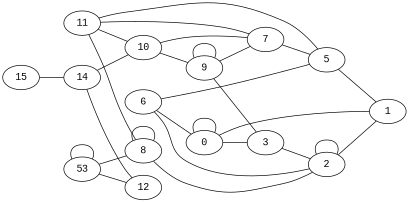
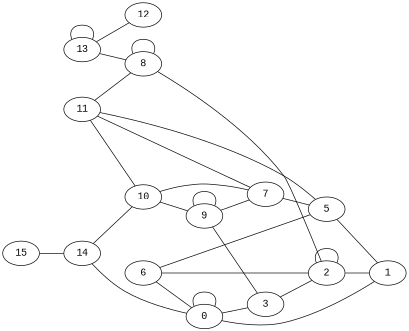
edge "14" -- "12": now "14" -- "0"
node "53": label "53" -> "13"
